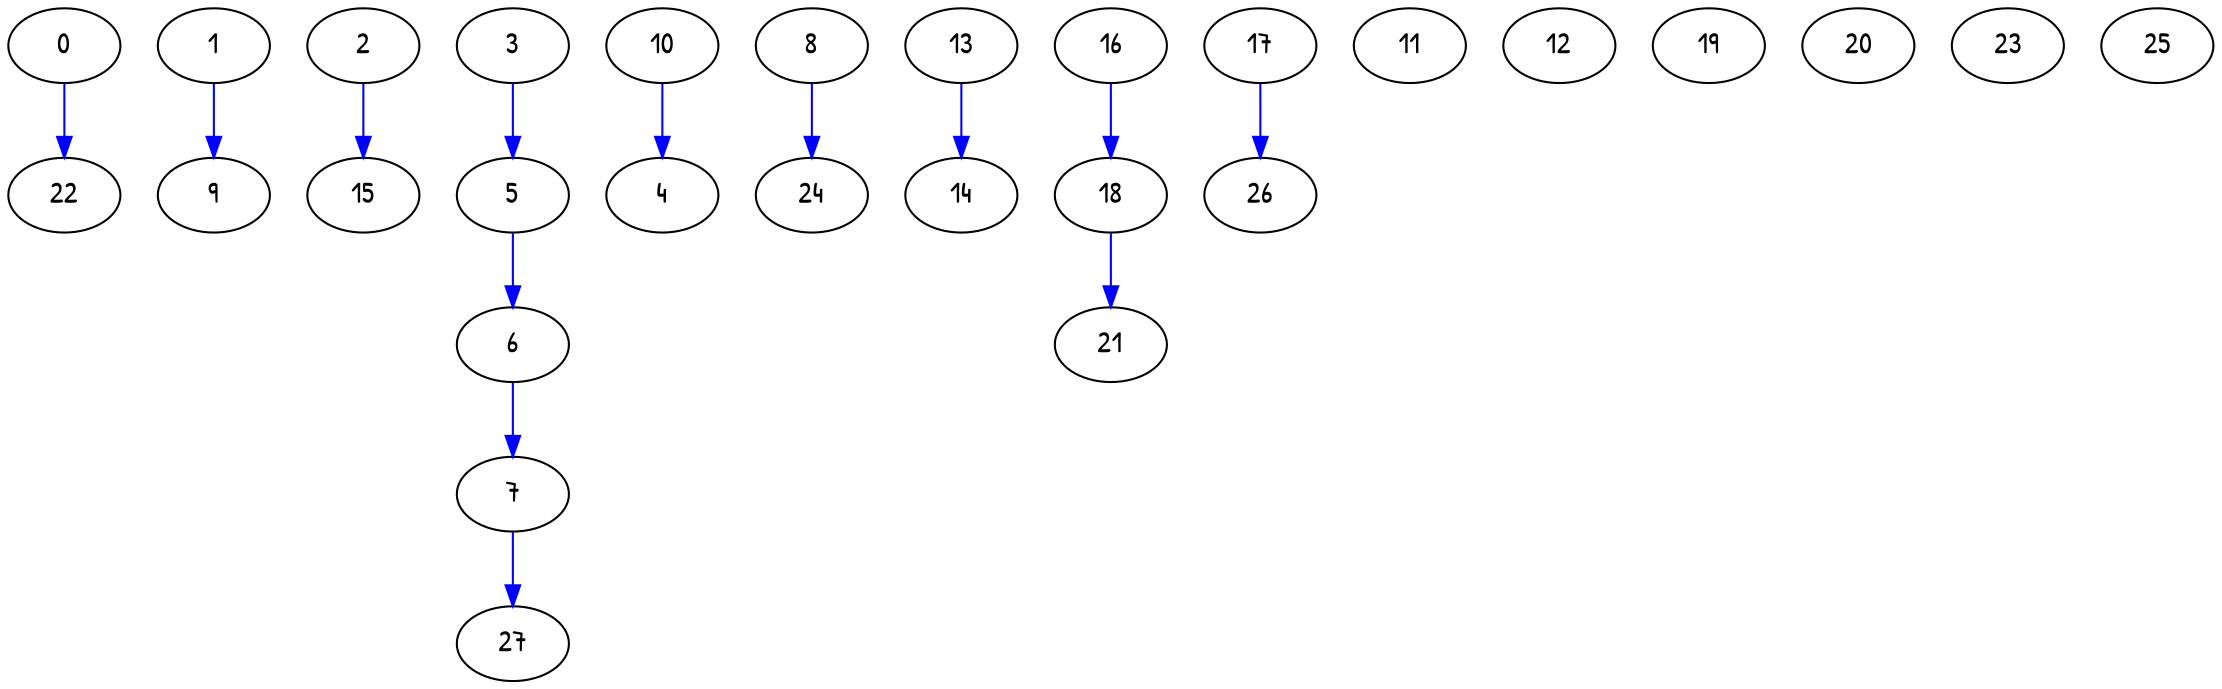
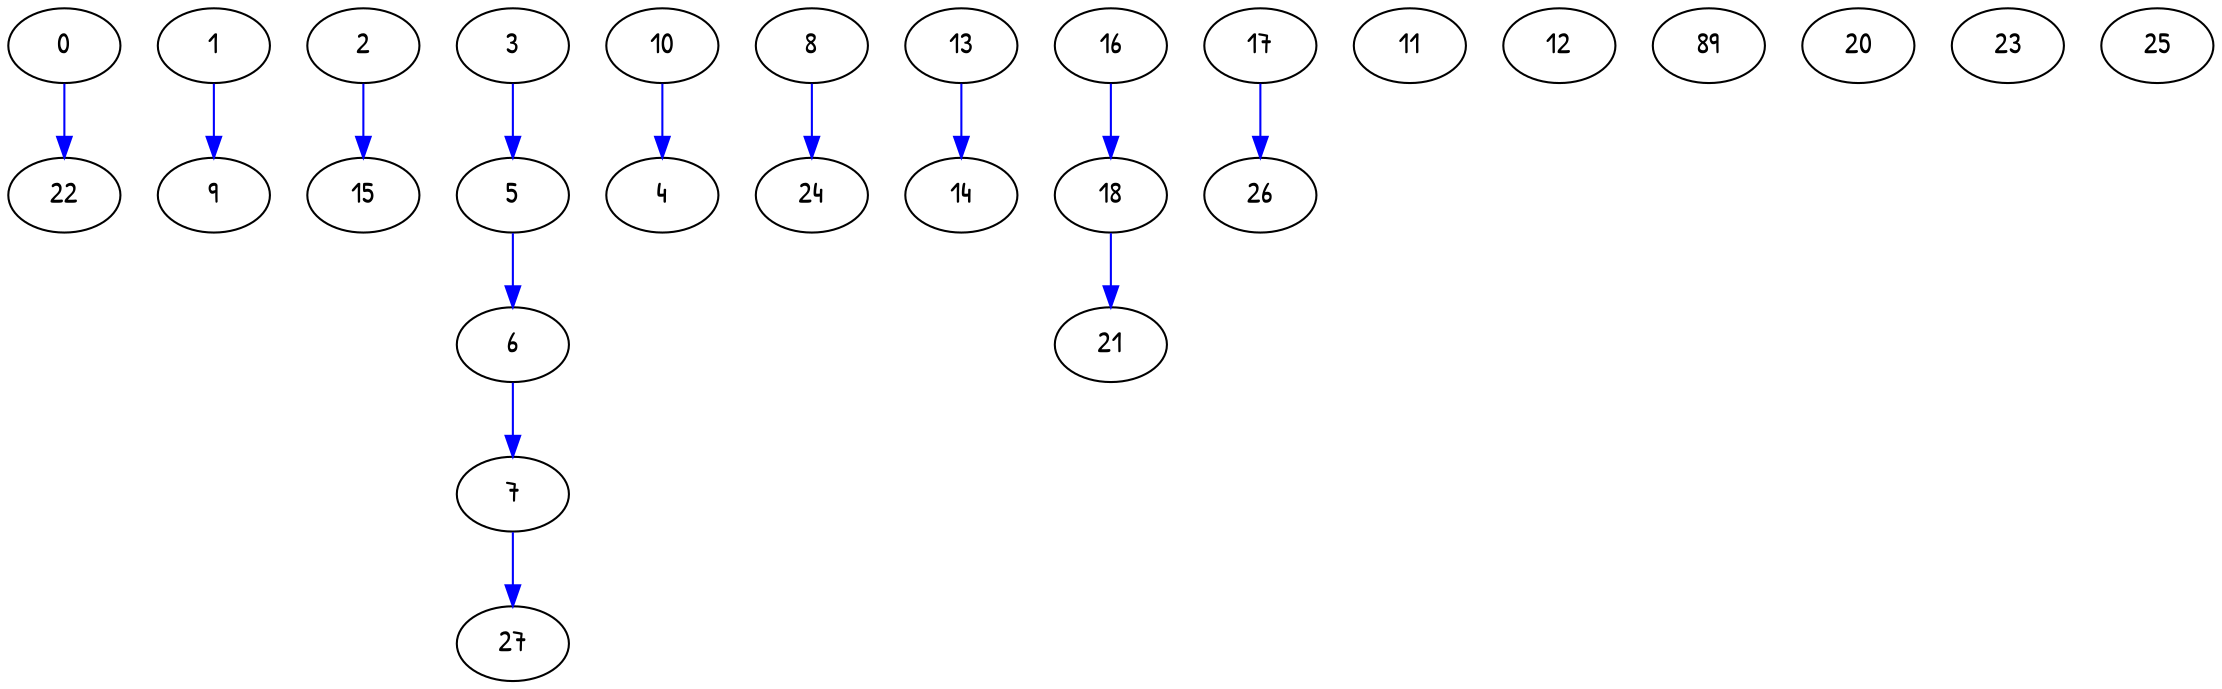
node "19": label "19" -> "89"
